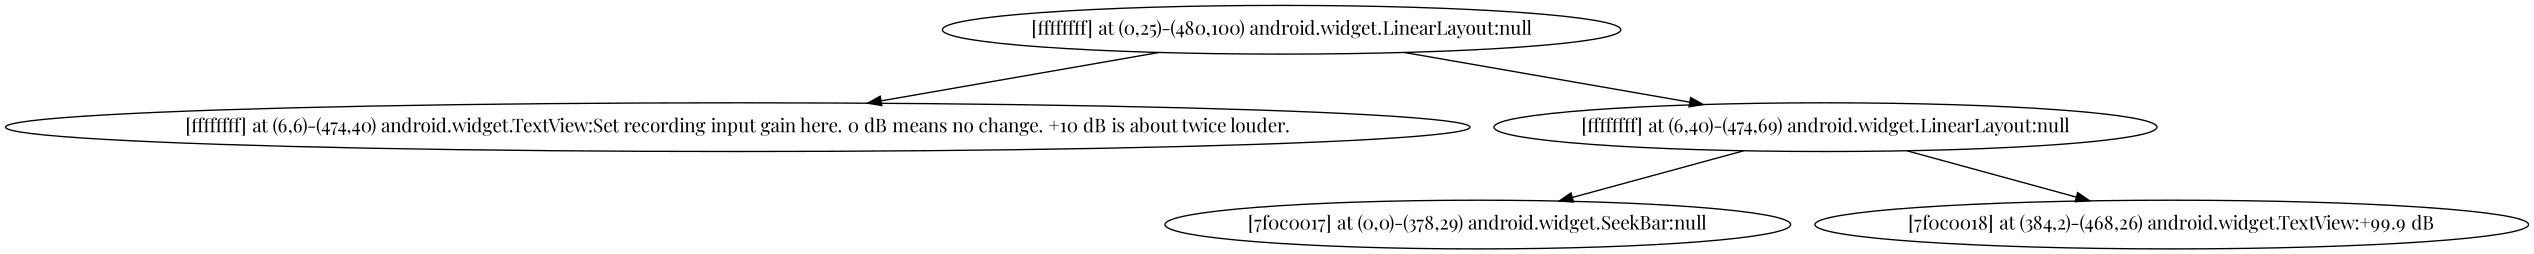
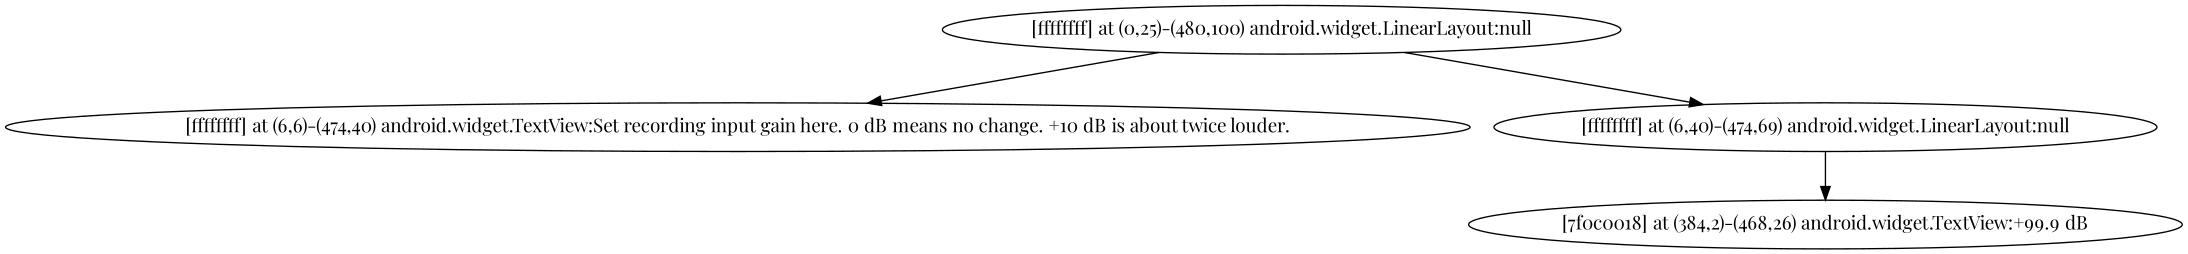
node "[7f0c0017] at (0,0)-(378,29) android.widget.SeekBar:null": removed
